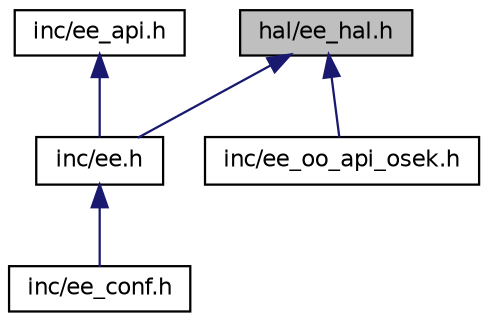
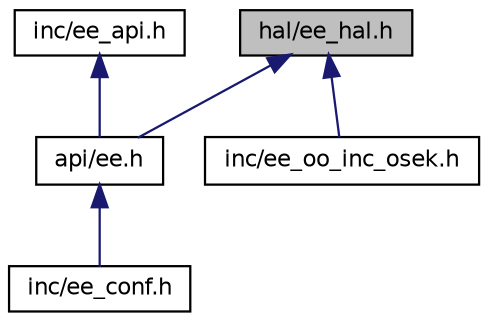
node "inc/ee.h": label "inc/ee.h" -> "api/ee.h"
node "inc/ee_oo_api_osek.h": label "inc/ee_oo_api_osek.h" -> "inc/ee_oo_inc_osek.h"
